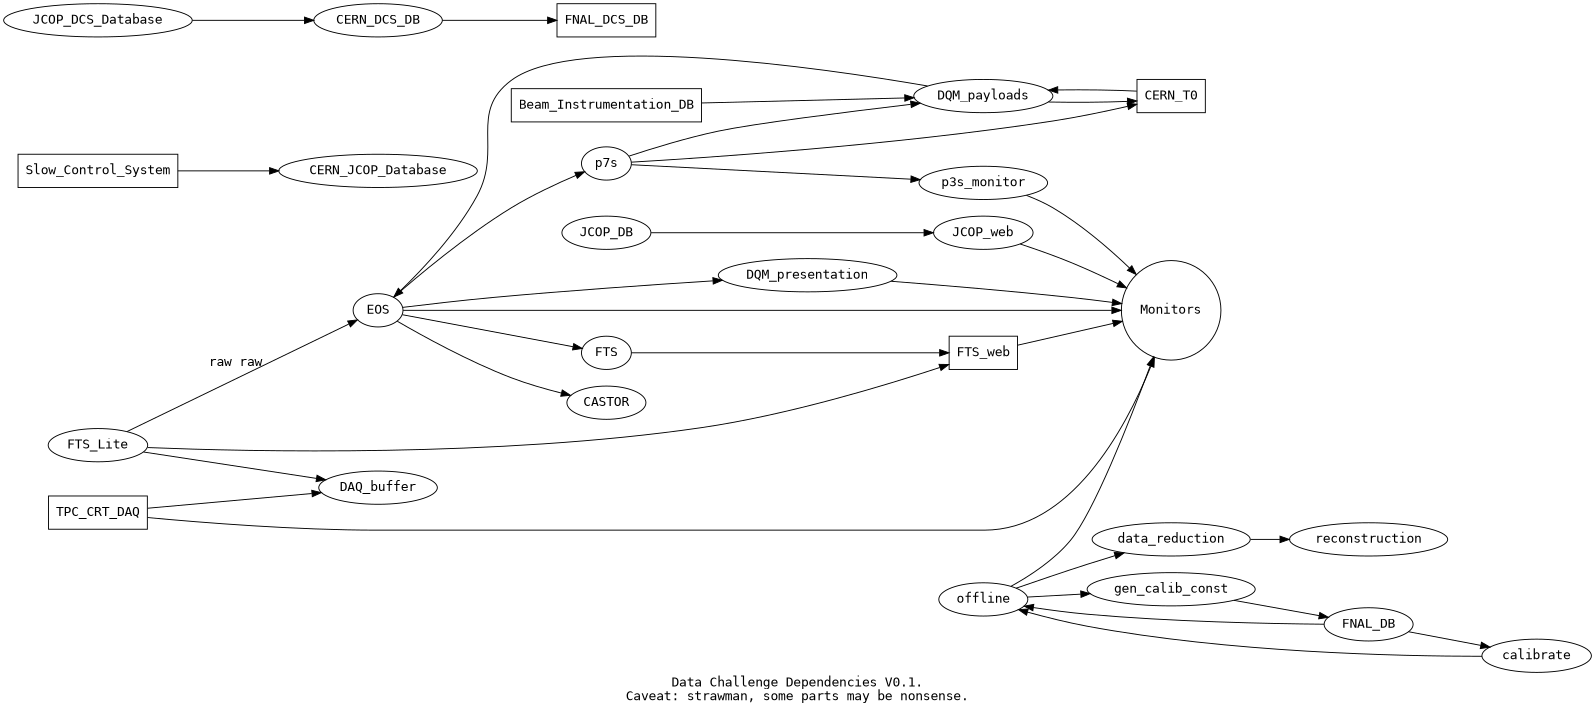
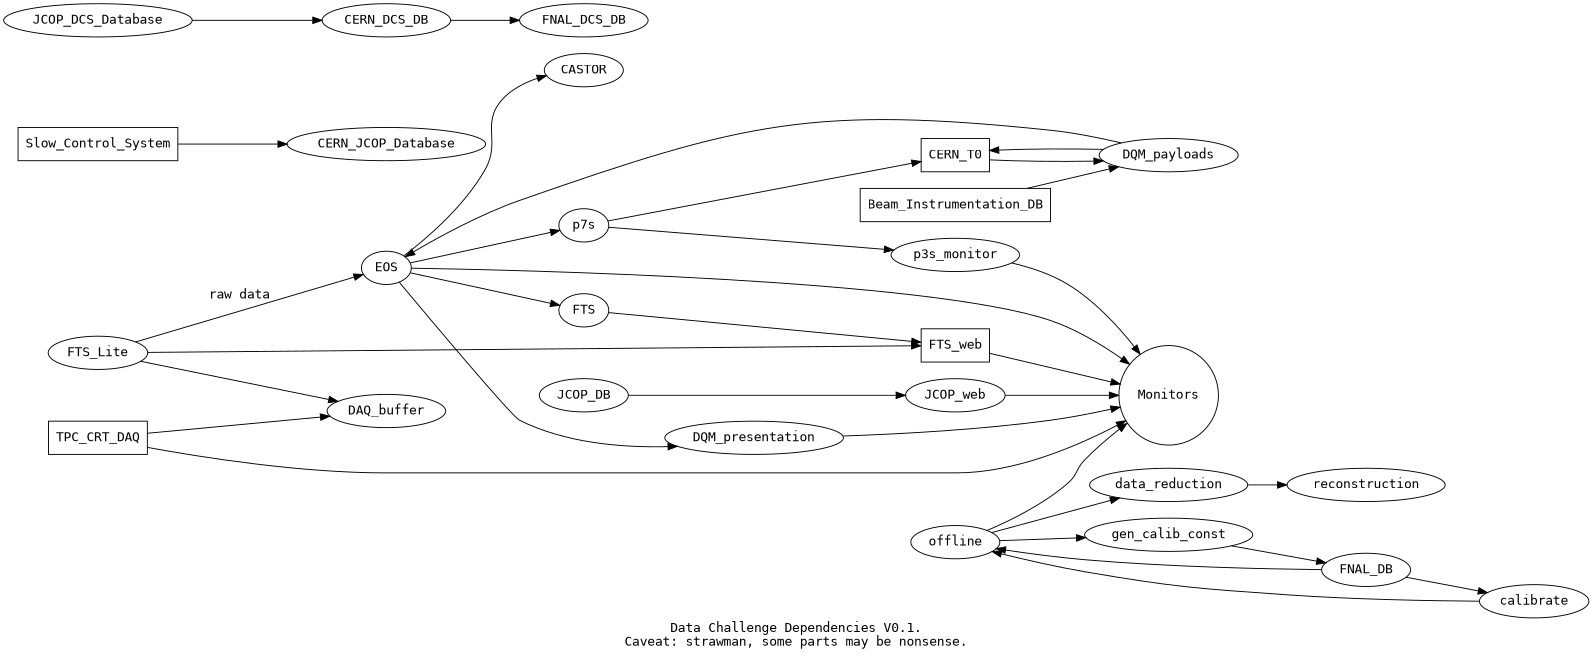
node "FNAL_DCS_DB": shape box -> ellipse
edge "p7s" -> "DQM_payloads": removed
edge "FTS_Lite" -> "EOS": label "raw raw" -> "raw data"
